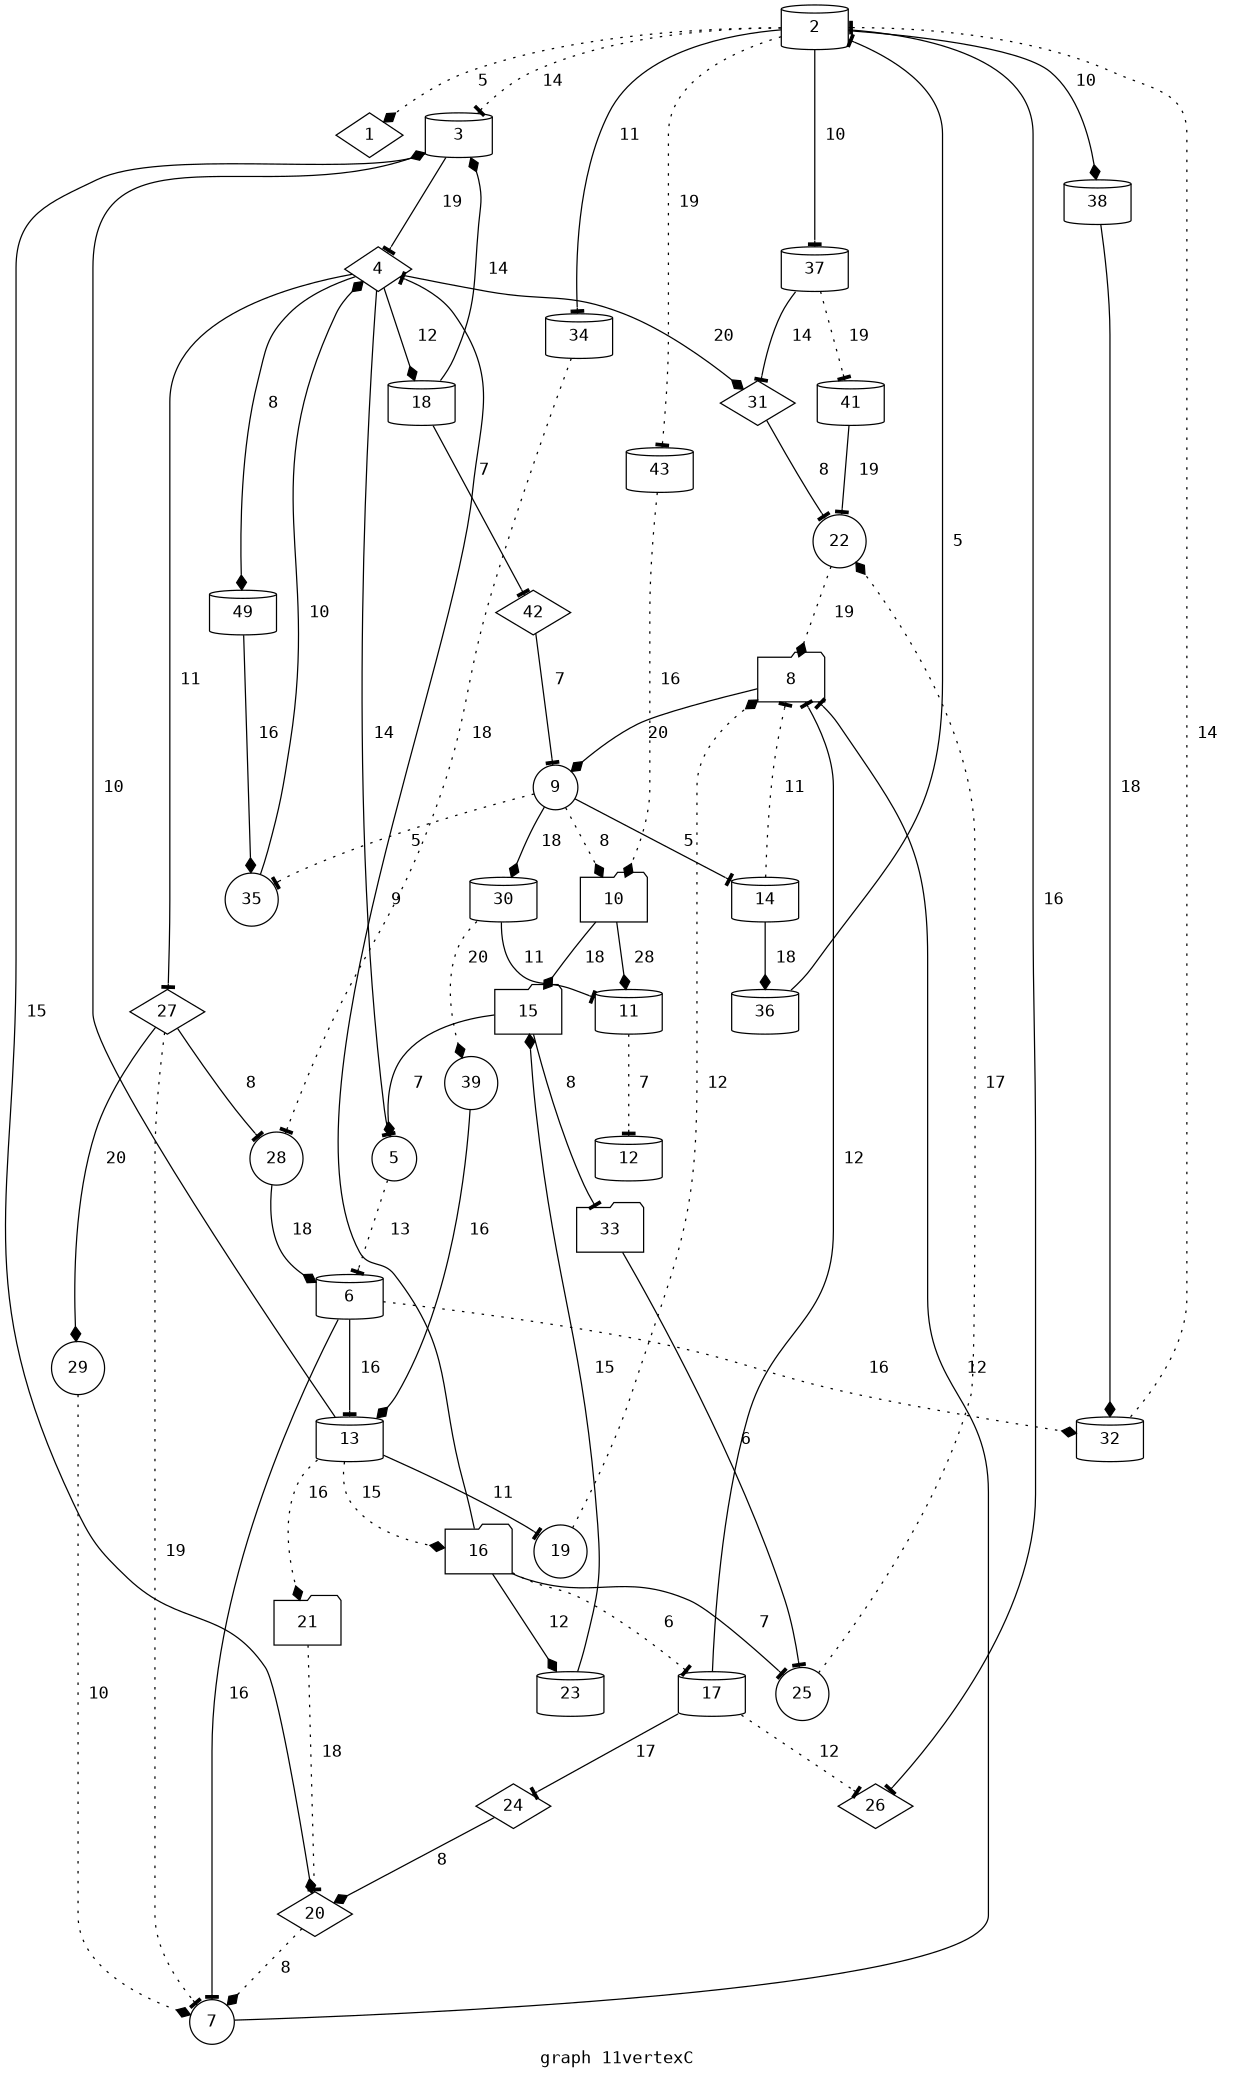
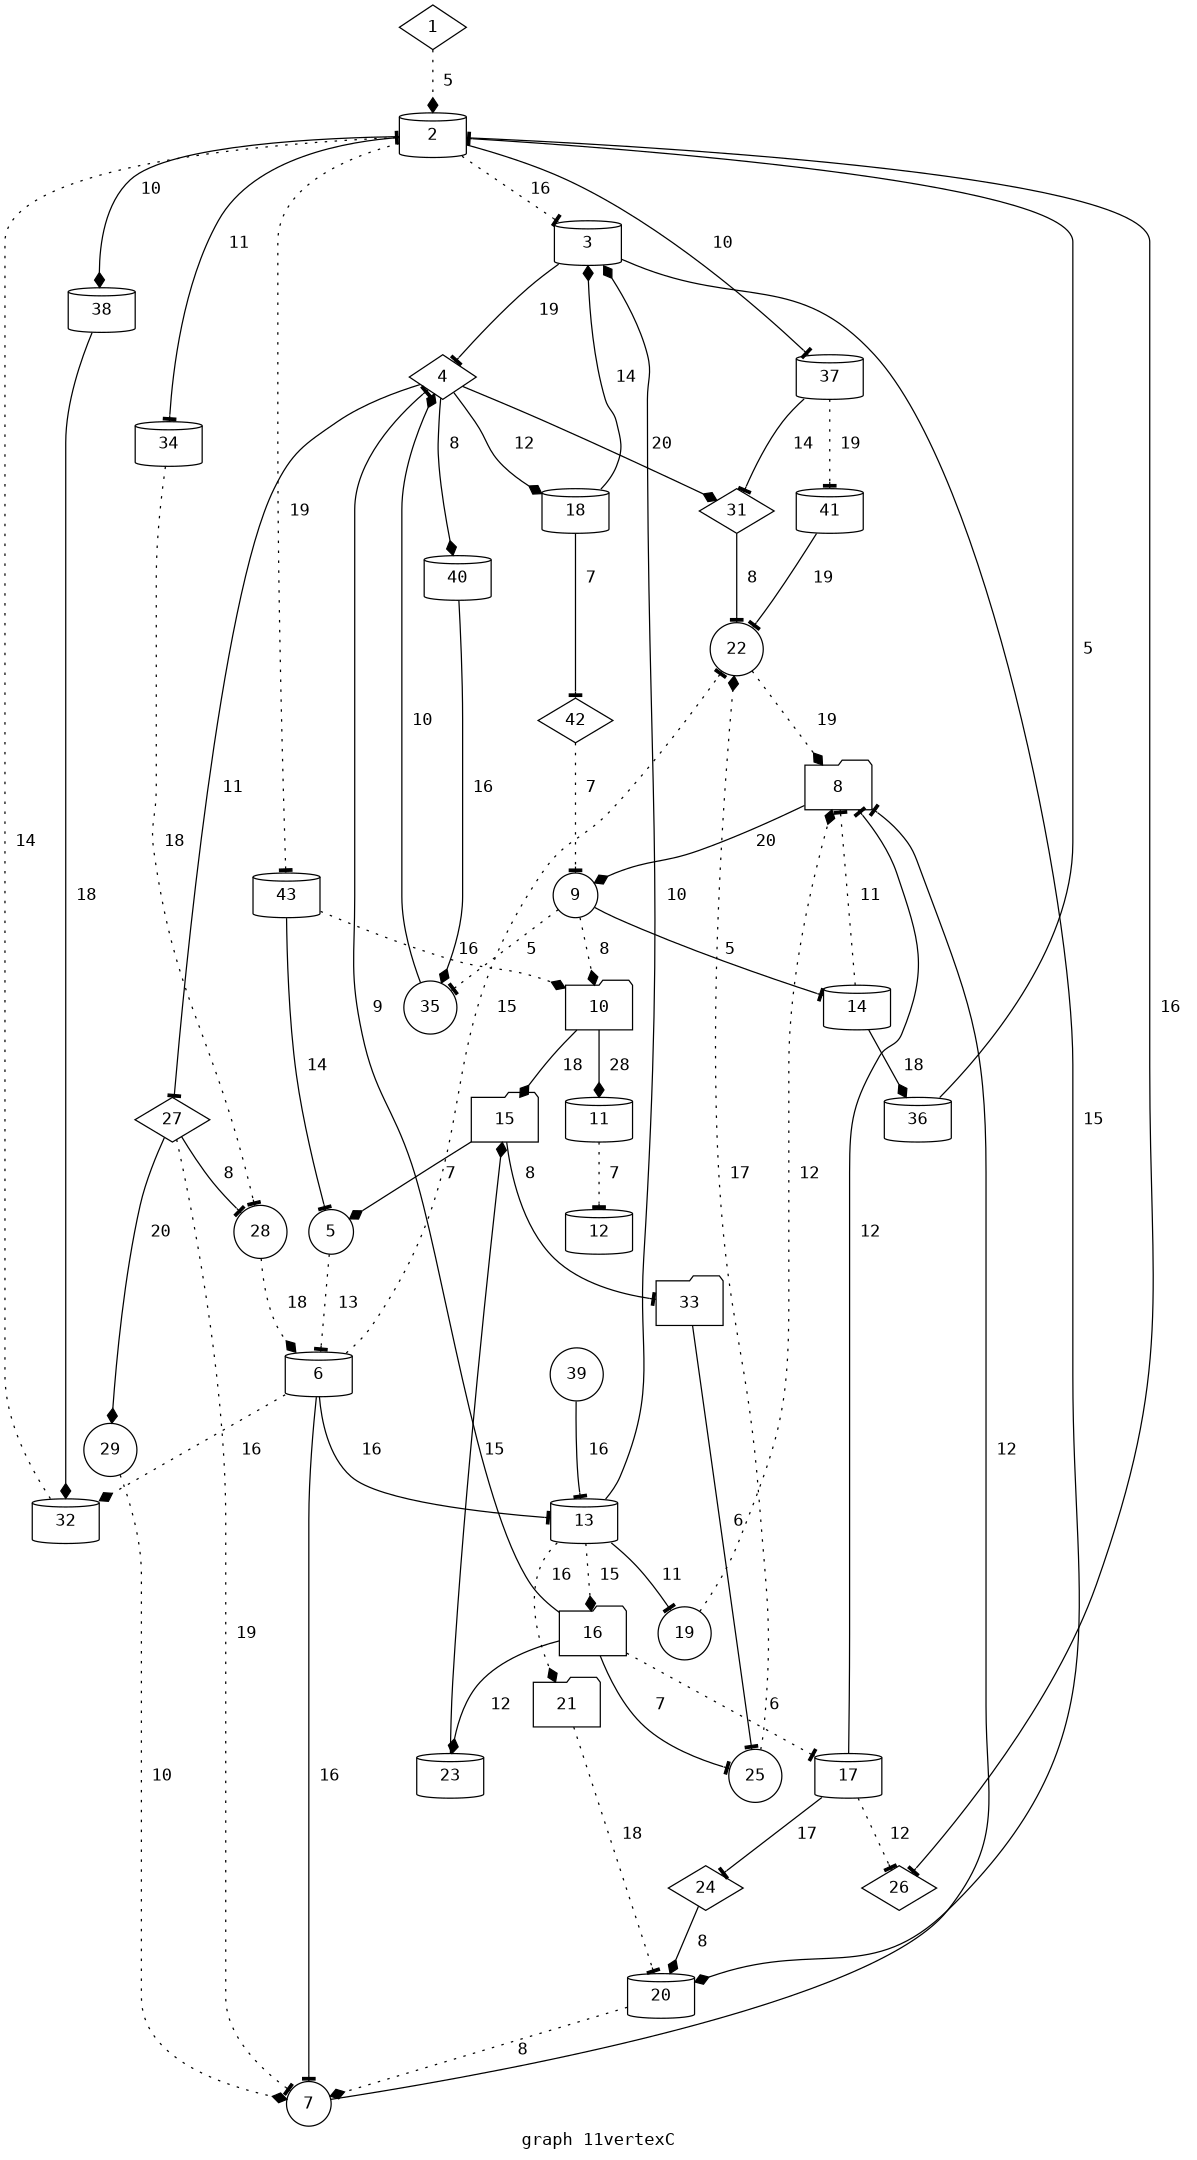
edge "2" -> "1": reversed
edge "2" -> "3": label " 14 " -> " 16 "
node "49": label "49" -> "40"
edge "42" -> "9": style solid -> dotted
edge "4" -> "5": now "43" -> "5"
node "30": removed
edge "6" -> "22": added, label "15"
edge "28" -> "6": style solid -> dotted
edge "39" -> "13": arrowhead diamond -> tee
node "20": shape diamond -> cylinder
